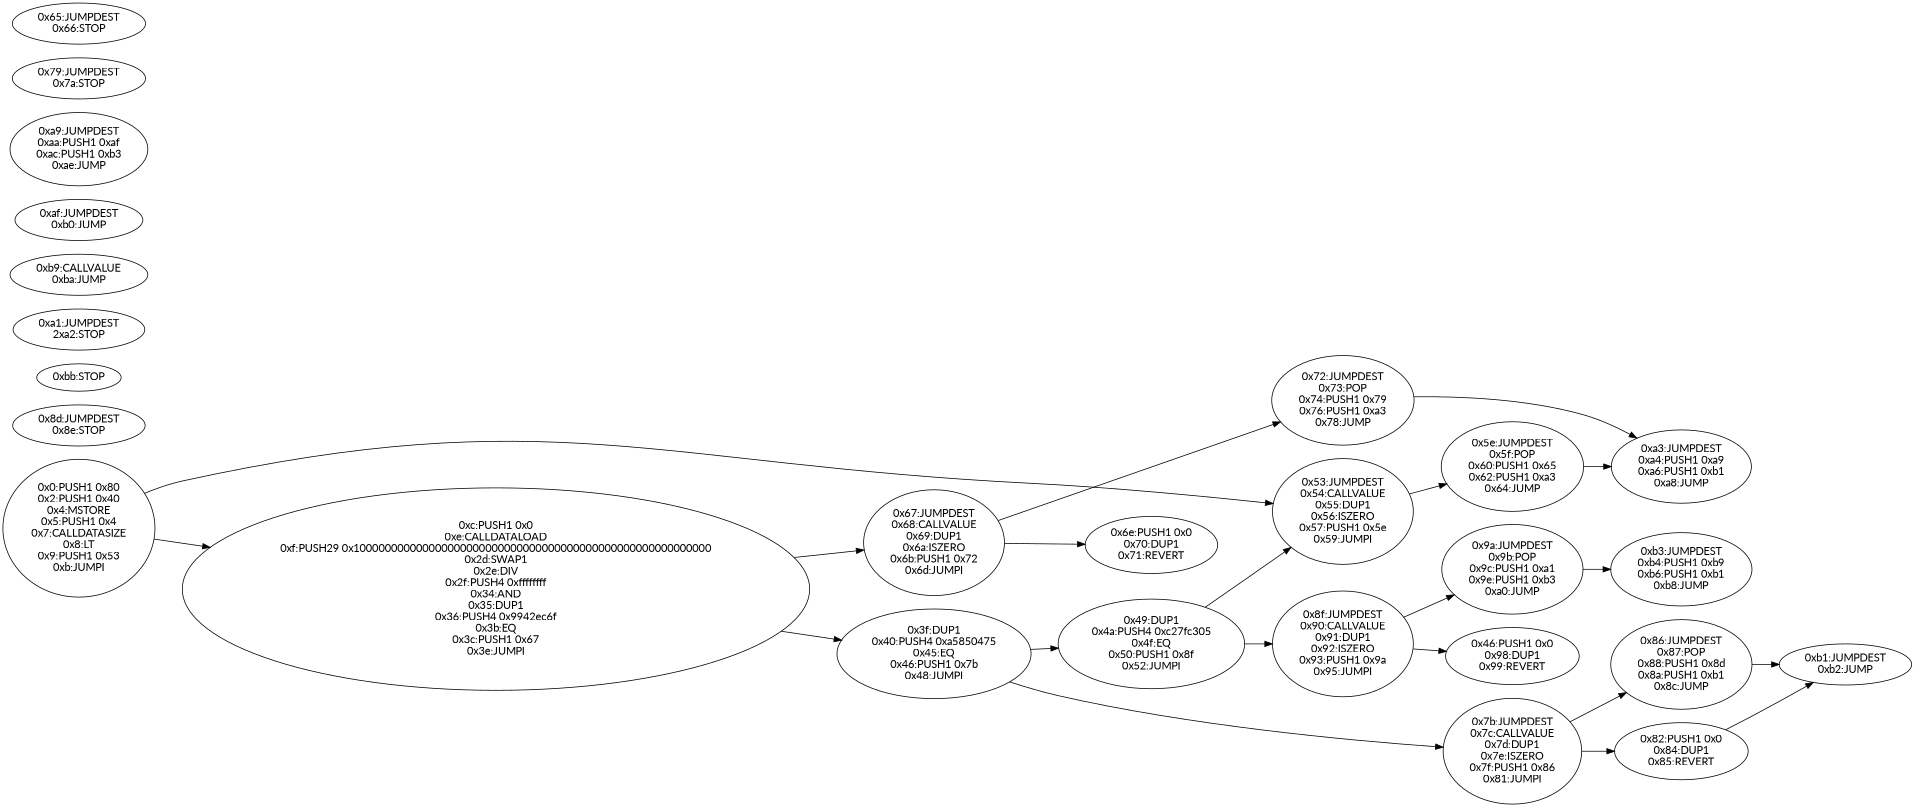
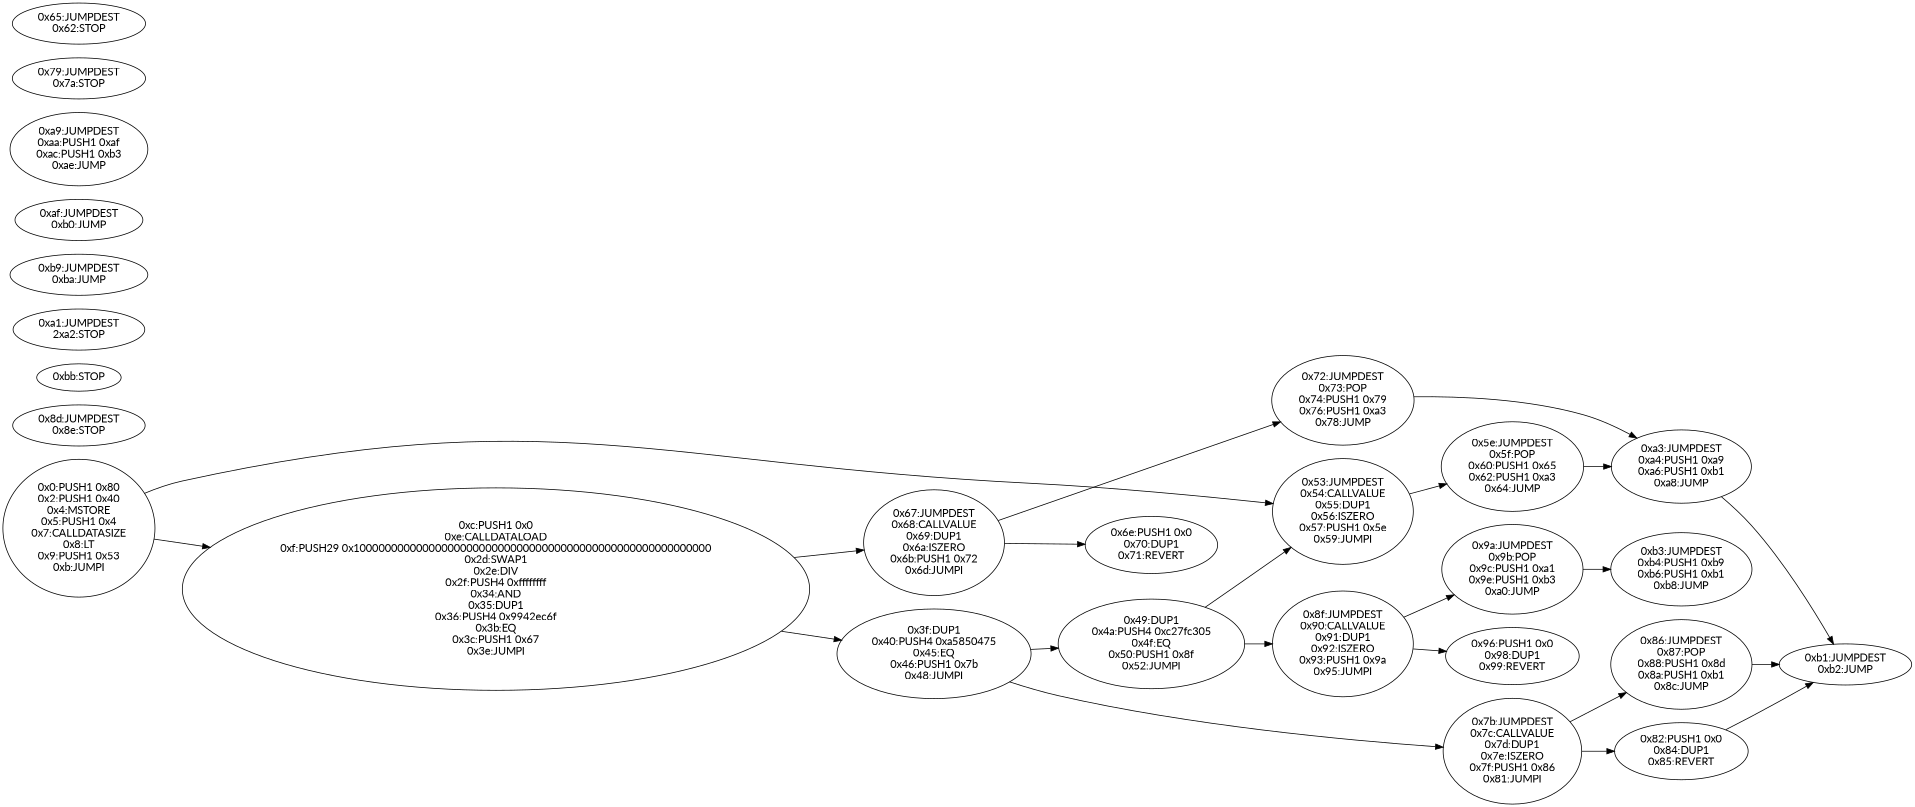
node "0x65:JUMPDEST 0x66:STOP": label "0x65:JUMPDEST 0x66:STOP" -> "0x65:JUMPDEST 0x62:STOP"
node "0xb9:CALLVALUE 0xba:JUMP": label "0xb9:CALLVALUE 0xba:JUMP" -> "0xb9:JUMPDEST 0xba:JUMP"
edge "0xa3:JUMPDEST 0xa4:PUSH1 0xa9 0xa6:PUSH1 0xb1 0xa8:JUMP" -> "0xb1:JUMPDEST 0xb2:JUMP": added
node "0x46:PUSH1 0x0 0x98:DUP1 0x99:REVERT": label "0x46:PUSH1 0x0 0x98:DUP1 0x99:REVERT" -> "0x96:PUSH1 0x0 0x98:DUP1 0x99:REVERT"
